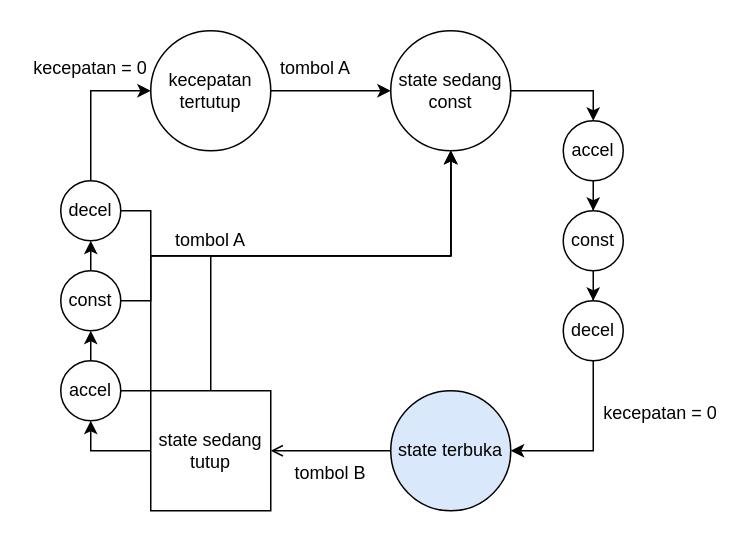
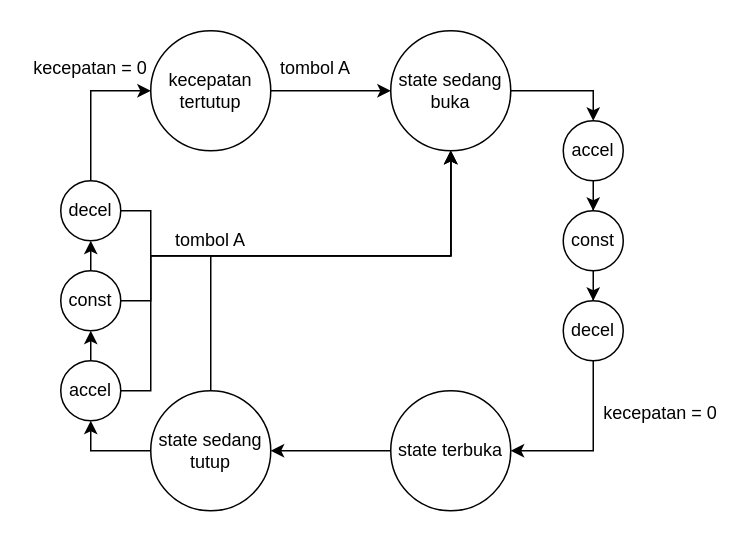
node "state sedang const": label "state sedang const" -> "state sedang buka"
node "state sedang tutup": shape rectangle -> ellipse
edge "state terbuka" -> "state sedang tutup": arrowhead open -> classic
node "state terbuka": fillcolor #dae8fc -> #ffffff
node "tombol B": removed
